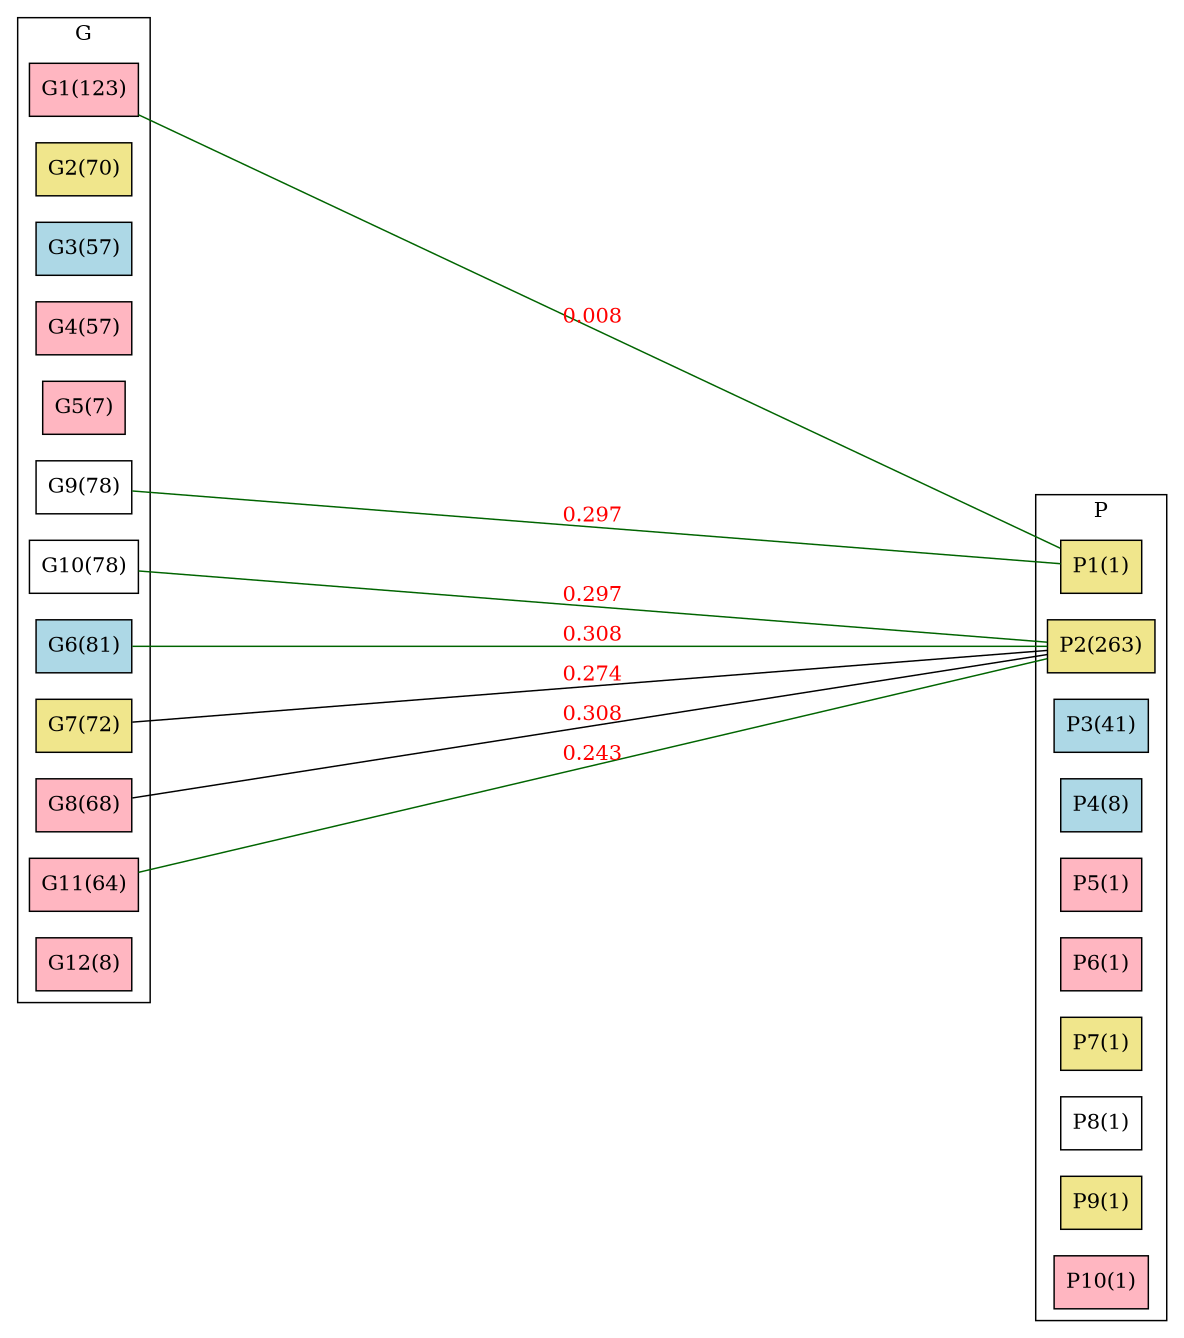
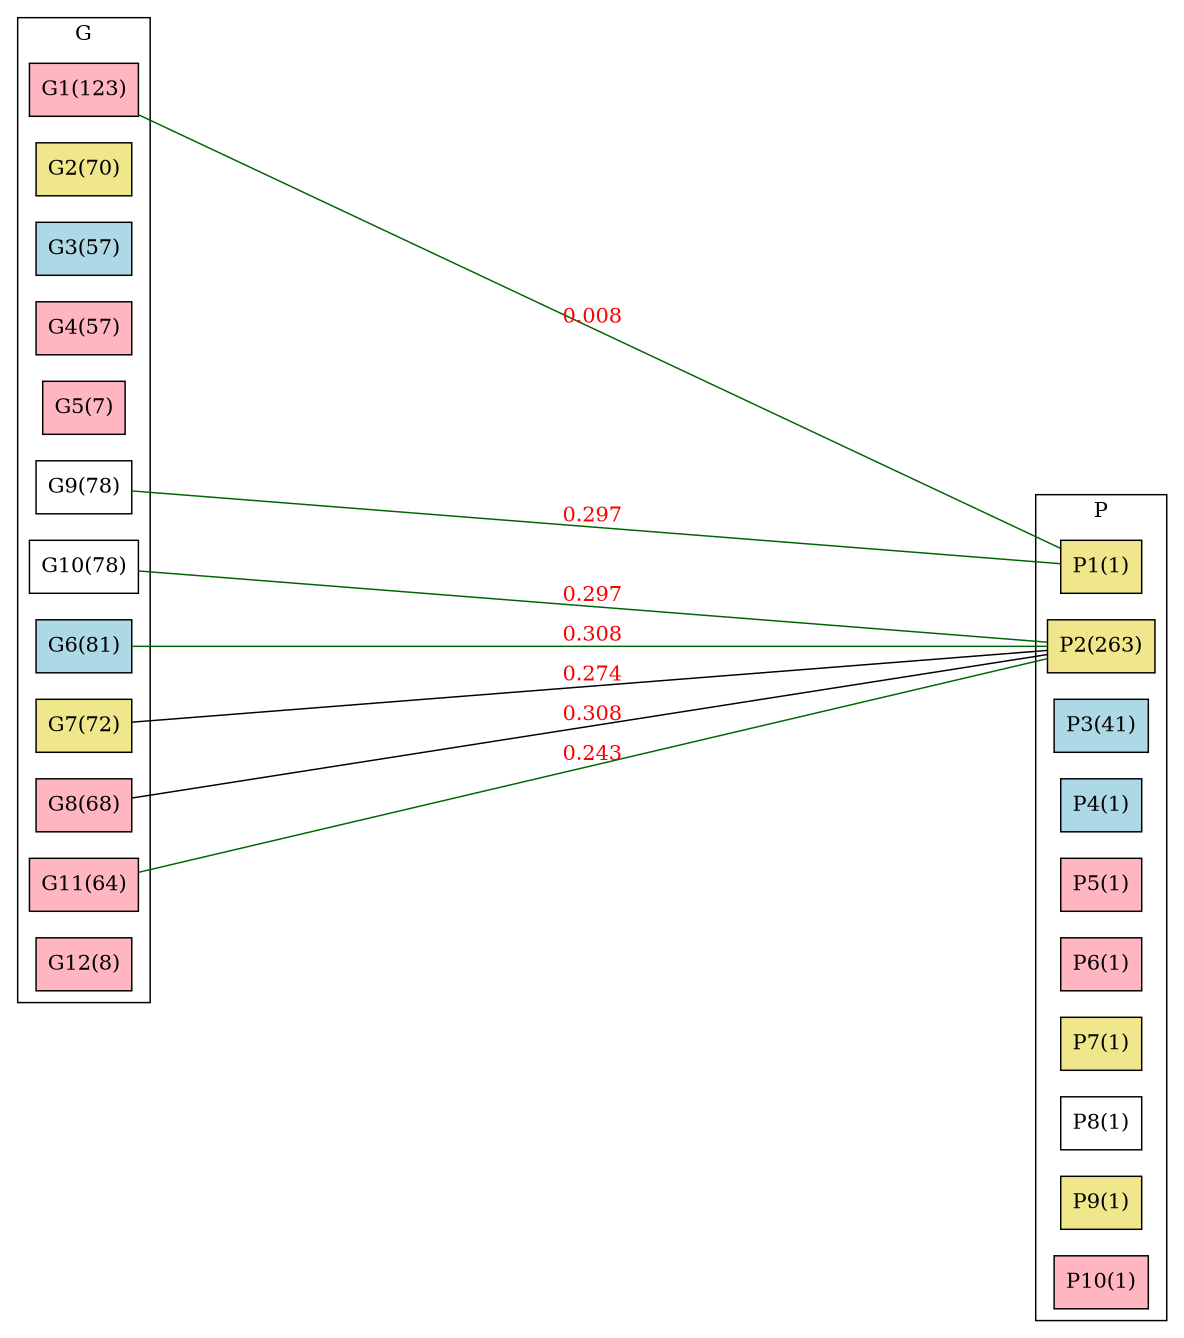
node "P4(8)": label "P4(8)" -> "P4(1)"
